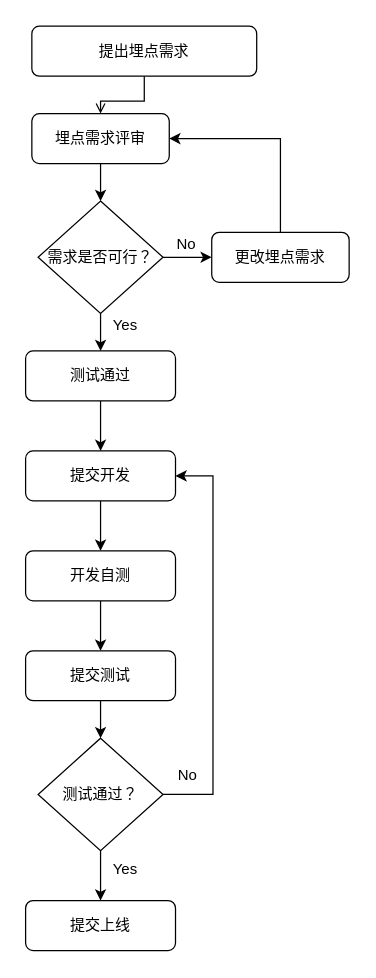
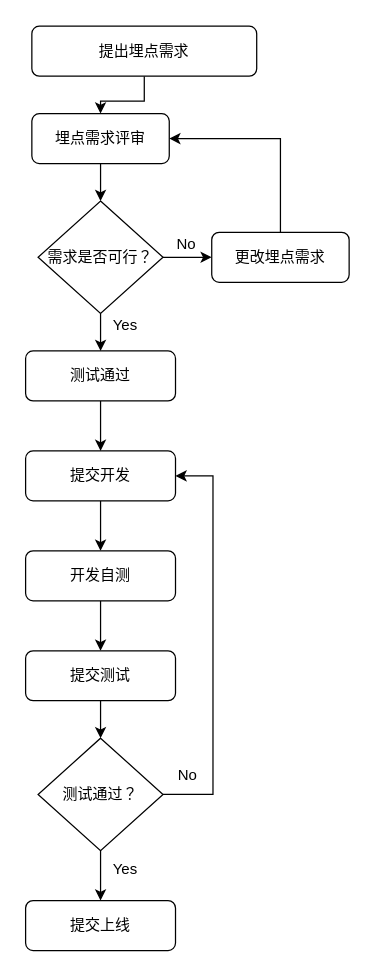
edge "提出埋点需求" -> "埋点需求评审": arrowhead open -> classic
